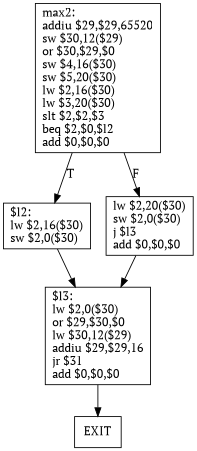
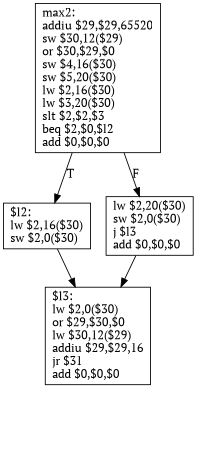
node "EXIT": removed
